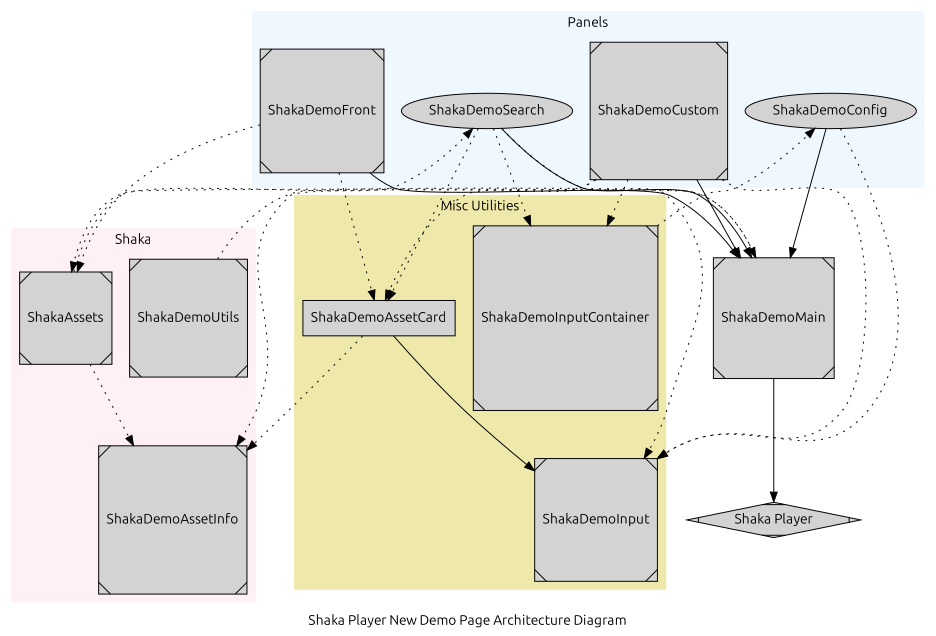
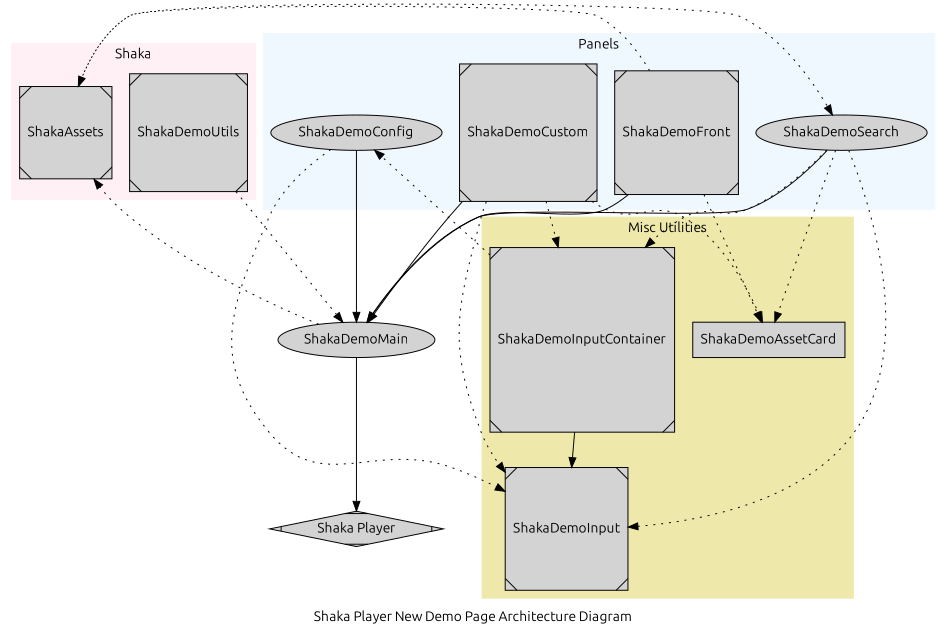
node "ShakaDemoMain": shape Msquare -> ellipse
edge "ShakaDemoAssetCard" -> "ShakaDemoInput": now "ShakaDemoInputContainer" -> "ShakaDemoInput"
node "ShakaDemoAssetInfo": removed
